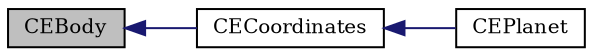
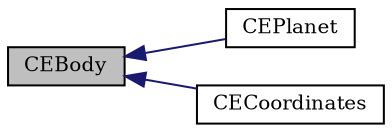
edge "CEPlanet" -> "CECoordinates": now "CEPlanet" -> "CEBody"
